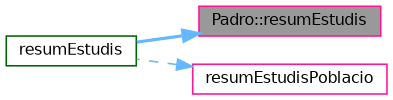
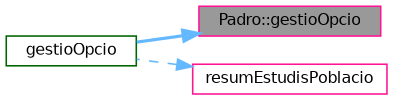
node "Padro::resumEstudis": label "Padro::resumEstudis" -> "Padro::gestioOpcio"
node "resumEstudis": label "resumEstudis" -> "gestioOpcio"
